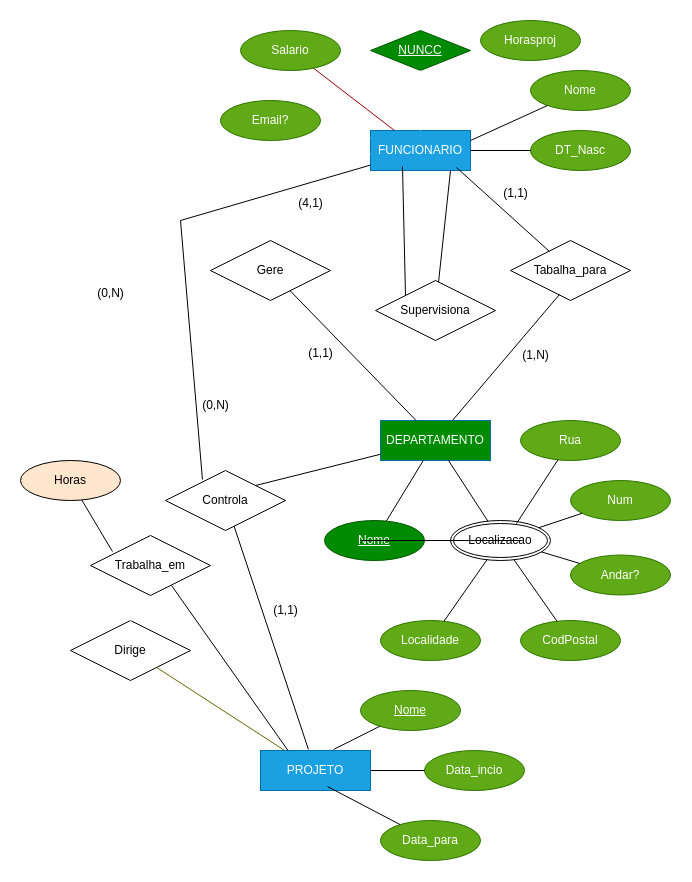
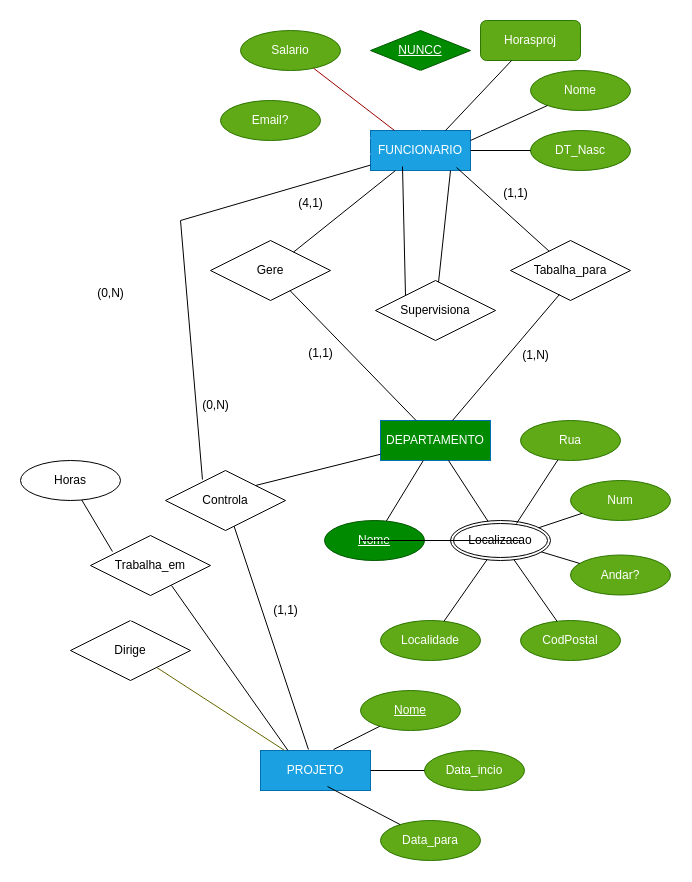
node "Horasproj": shape ellipse -> rounded rectangle
edge "Horasproj" -- "FUNCIONARIO": added
edge "FUNCIONARIO" -- "Gere": added
node "Horas": fillcolor #ffe6cc -> #ffffff
